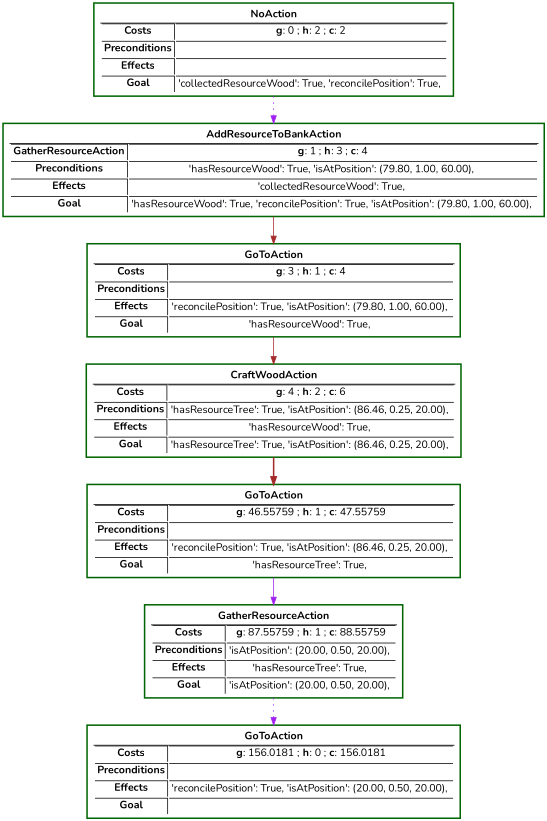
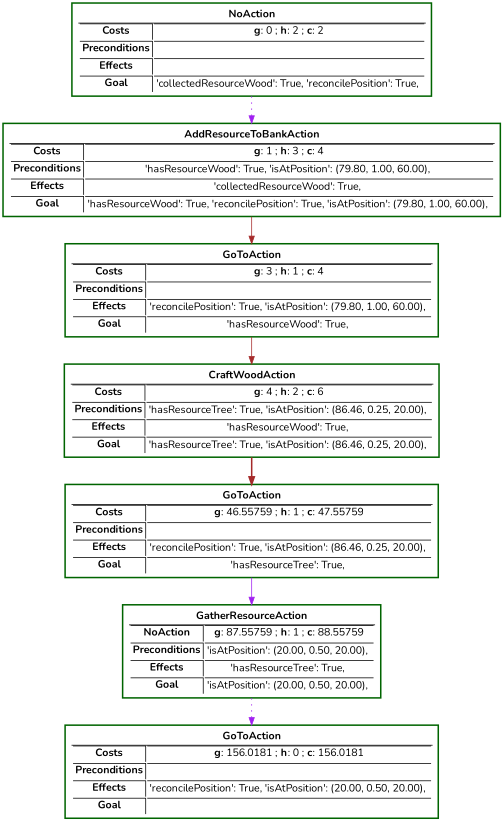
node "AddResourceToBankAction": text "GatherResourceAction" -> "Costs"
node "GatherResourceAction": text "Costs" -> "NoAction"
